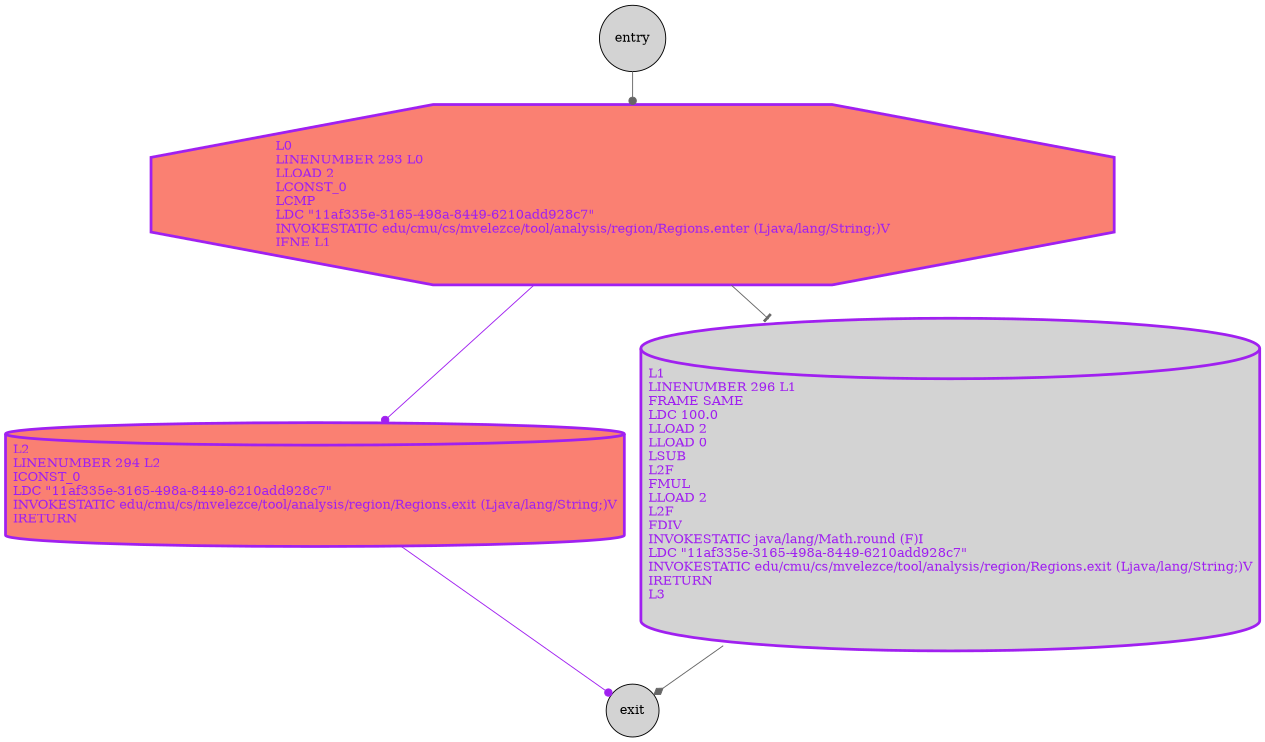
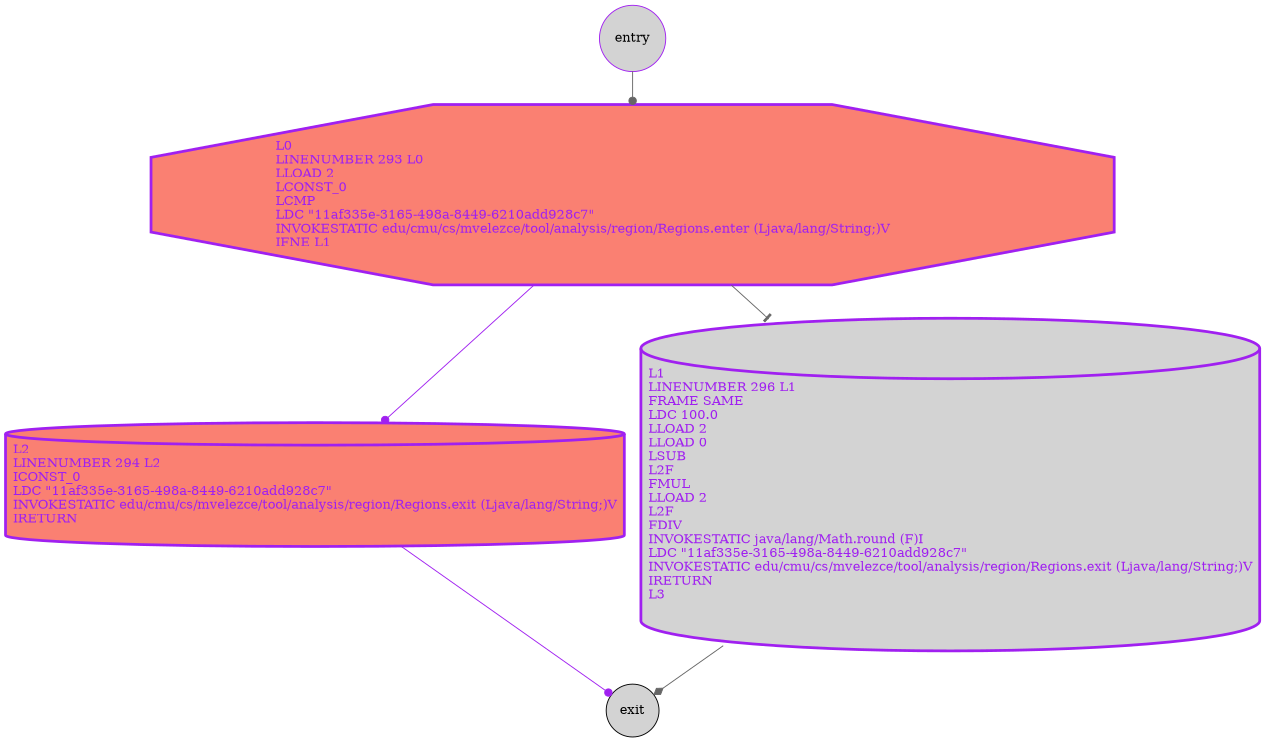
node "entry": color black -> purple
